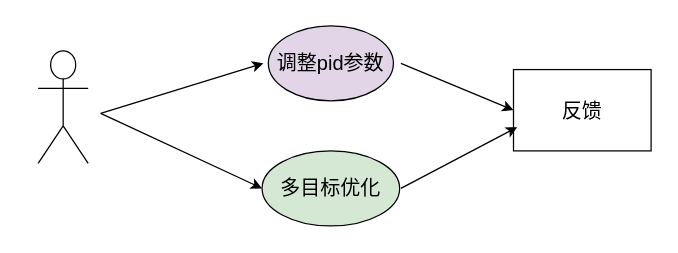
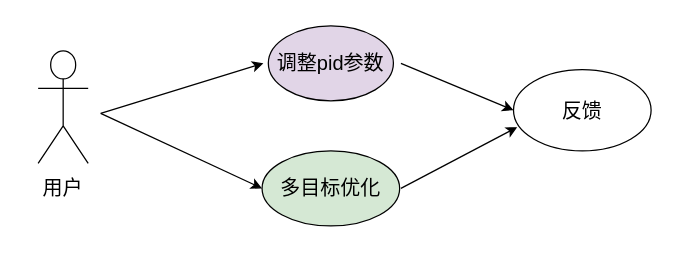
node "反馈": shape rectangle -> ellipse
node "用户": added
